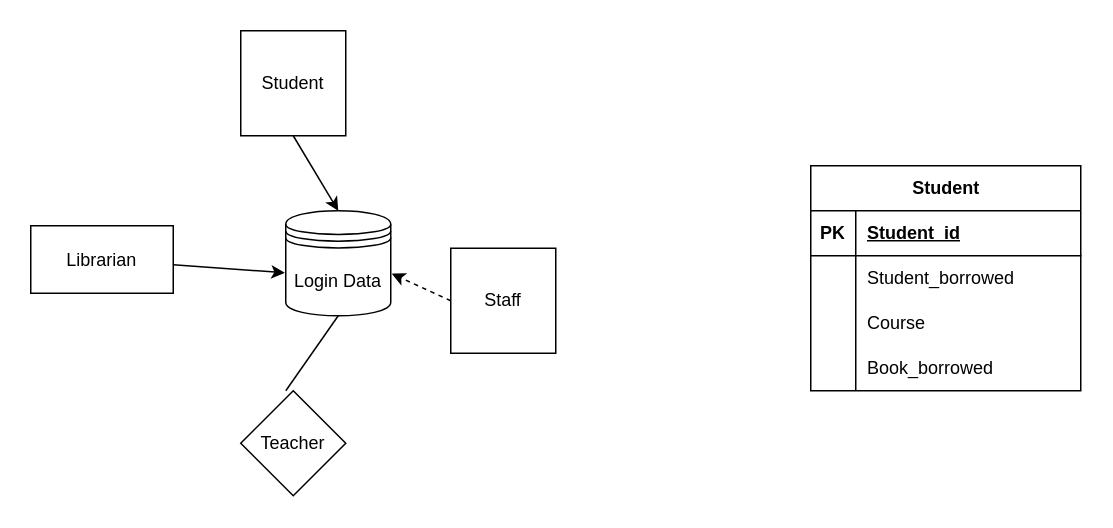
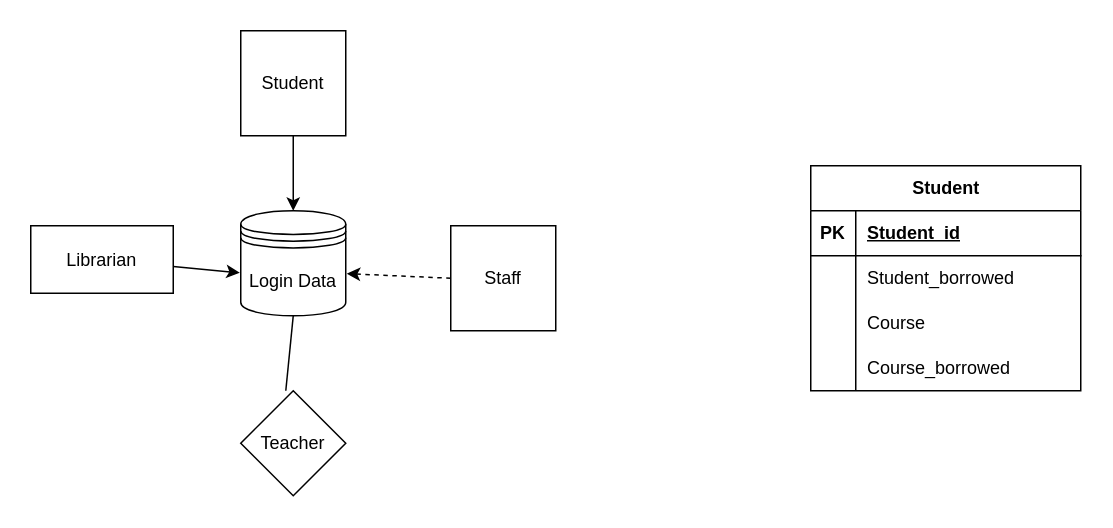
node "Login Data": moved (338, 263) -> (293, 263)
node "Staff": moved (503, 301) -> (503, 278)
node "Book_borrowed": label "Book_borrowed" -> "Course_borrowed"
